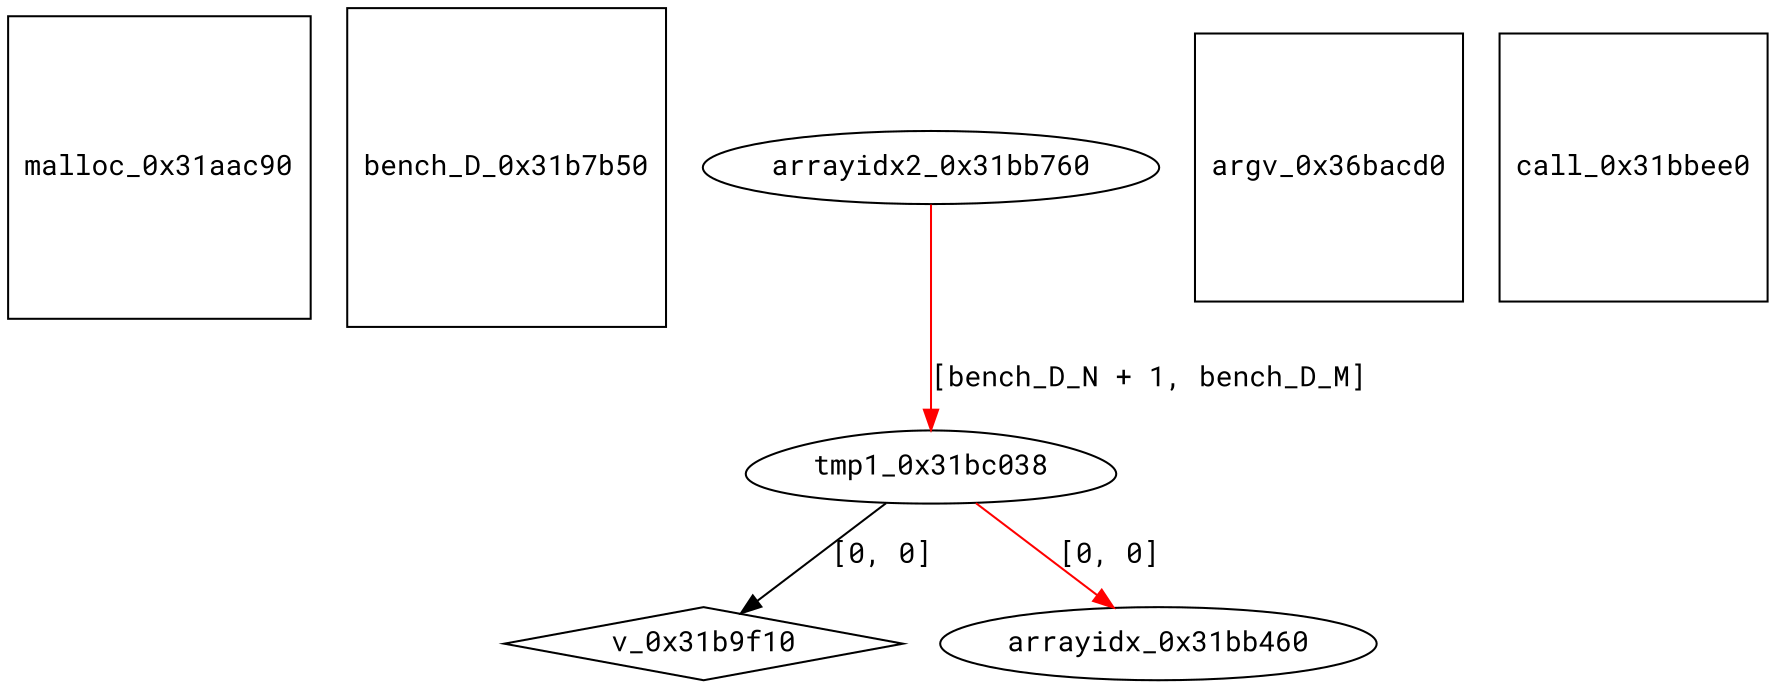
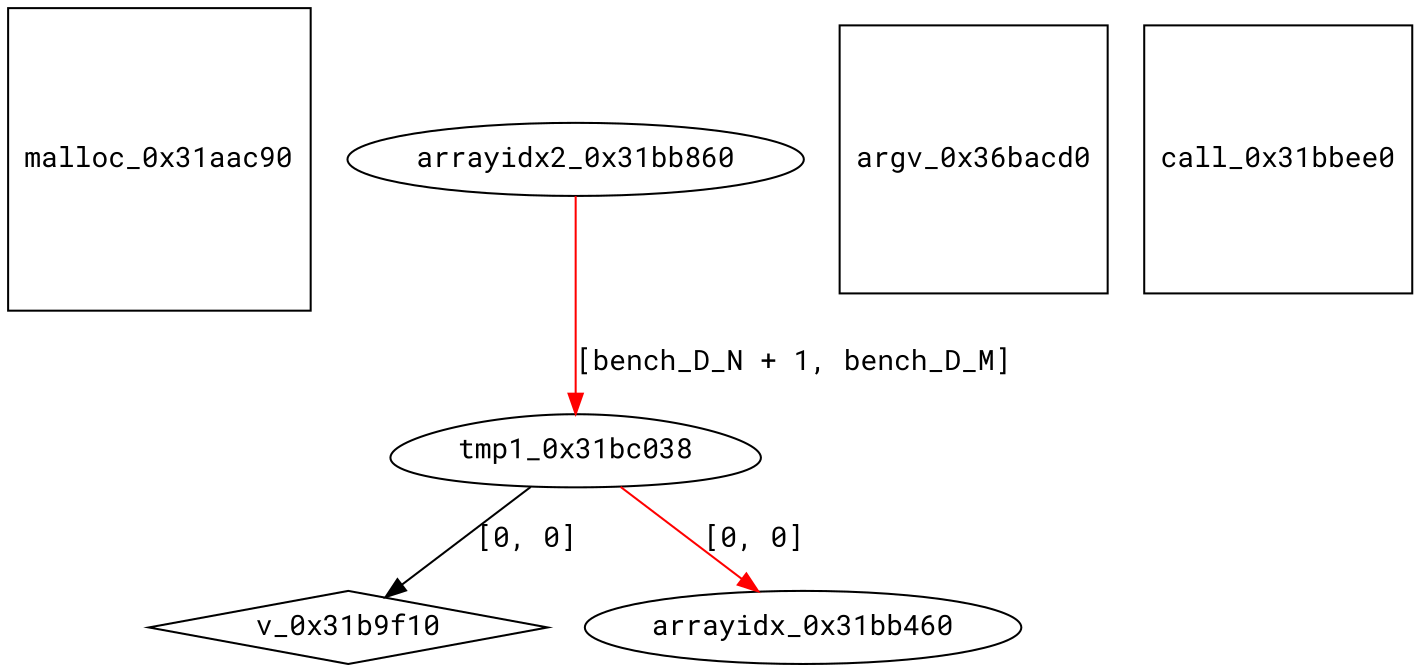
node "bench_D_0x31b7b50": removed
node "arrayidx2_0x31bb760": label "arrayidx2_0x31bb760" -> "arrayidx2_0x31bb860"
